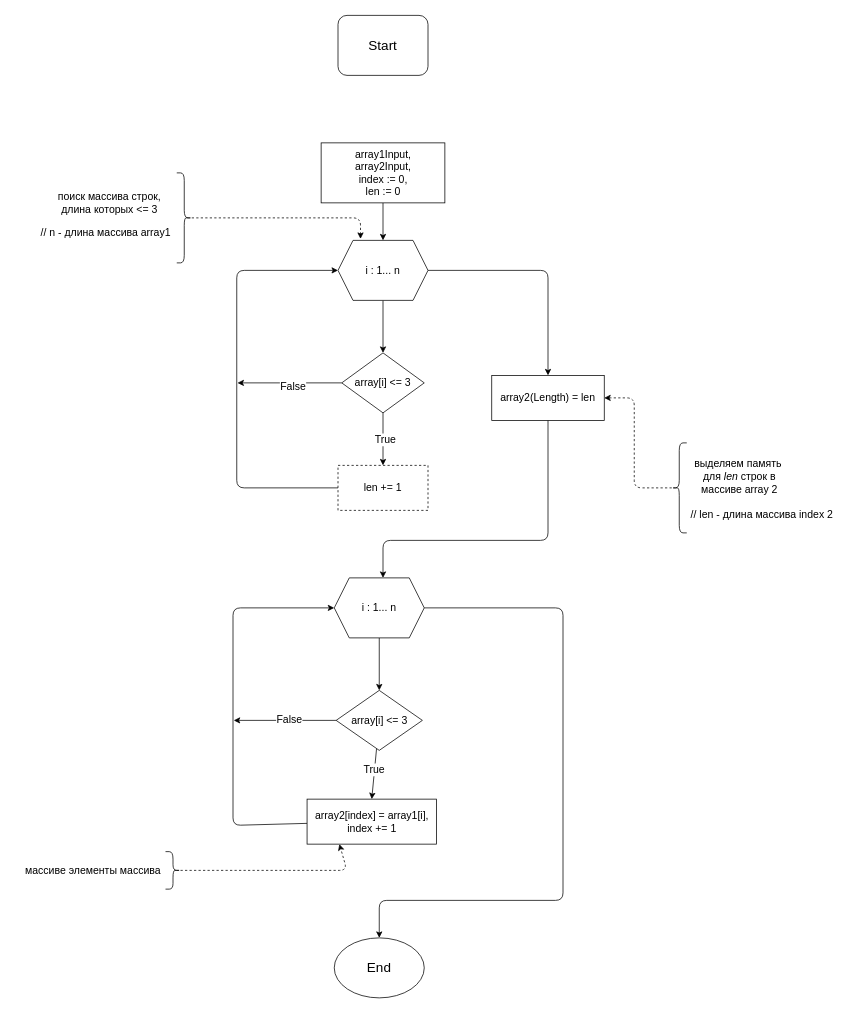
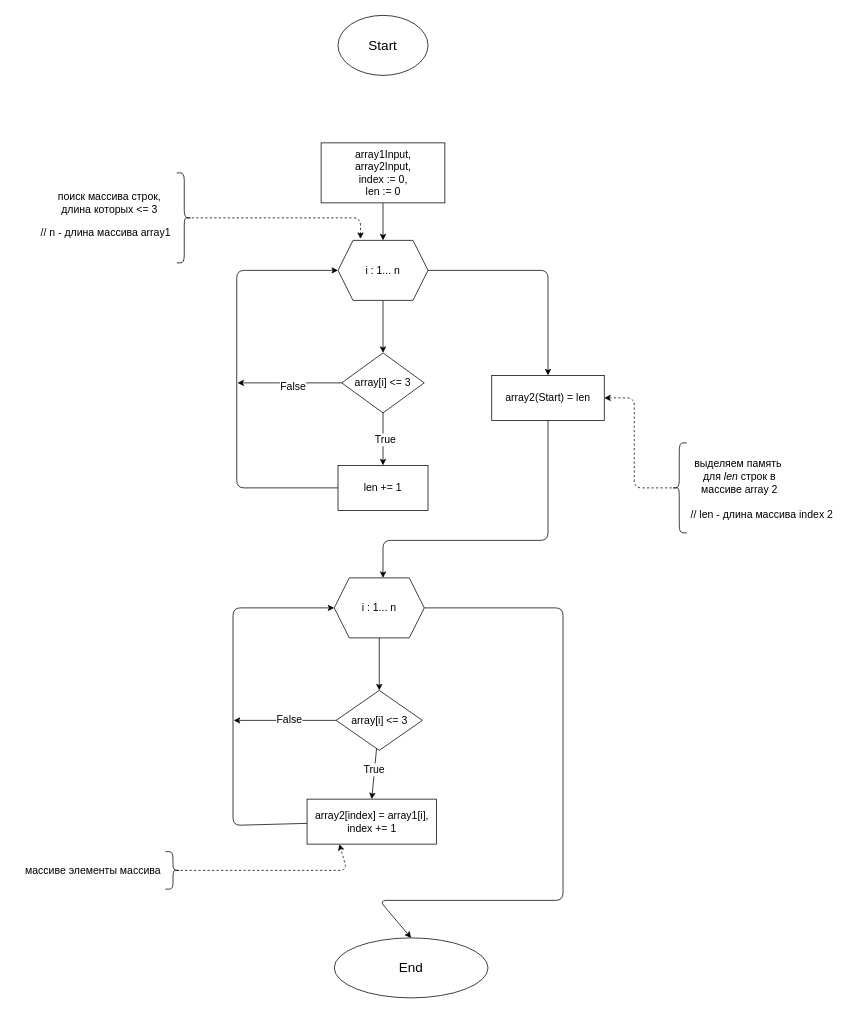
node "Start": shape rounded rectangle -> ellipse
node "array2(Length) = len": label "array2(Length) = len" -> "array2(Start) = len"
node "len += 1": style dashed -> solid
node "End": size 90x60 -> 154x60
